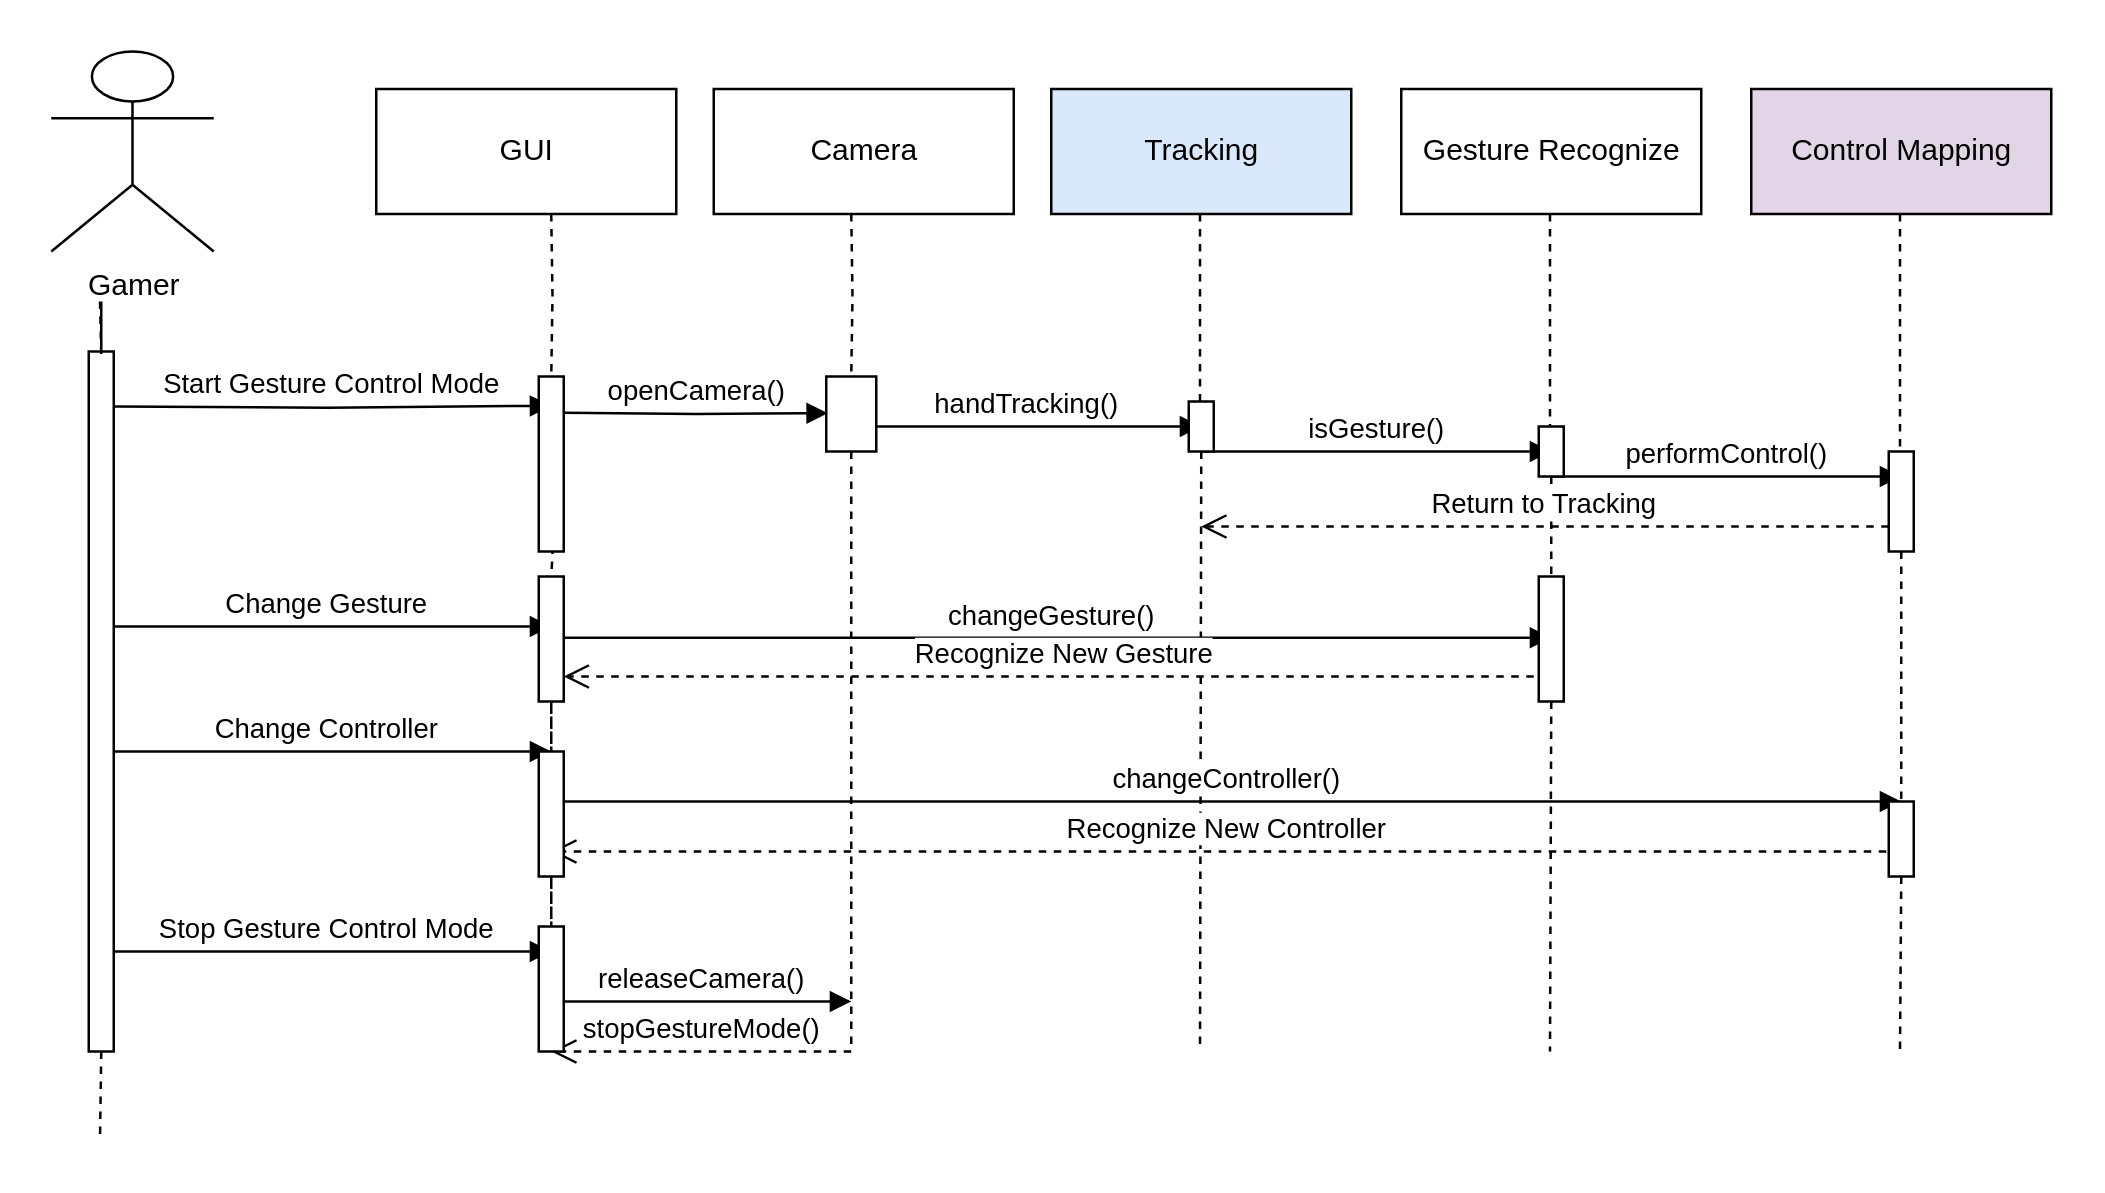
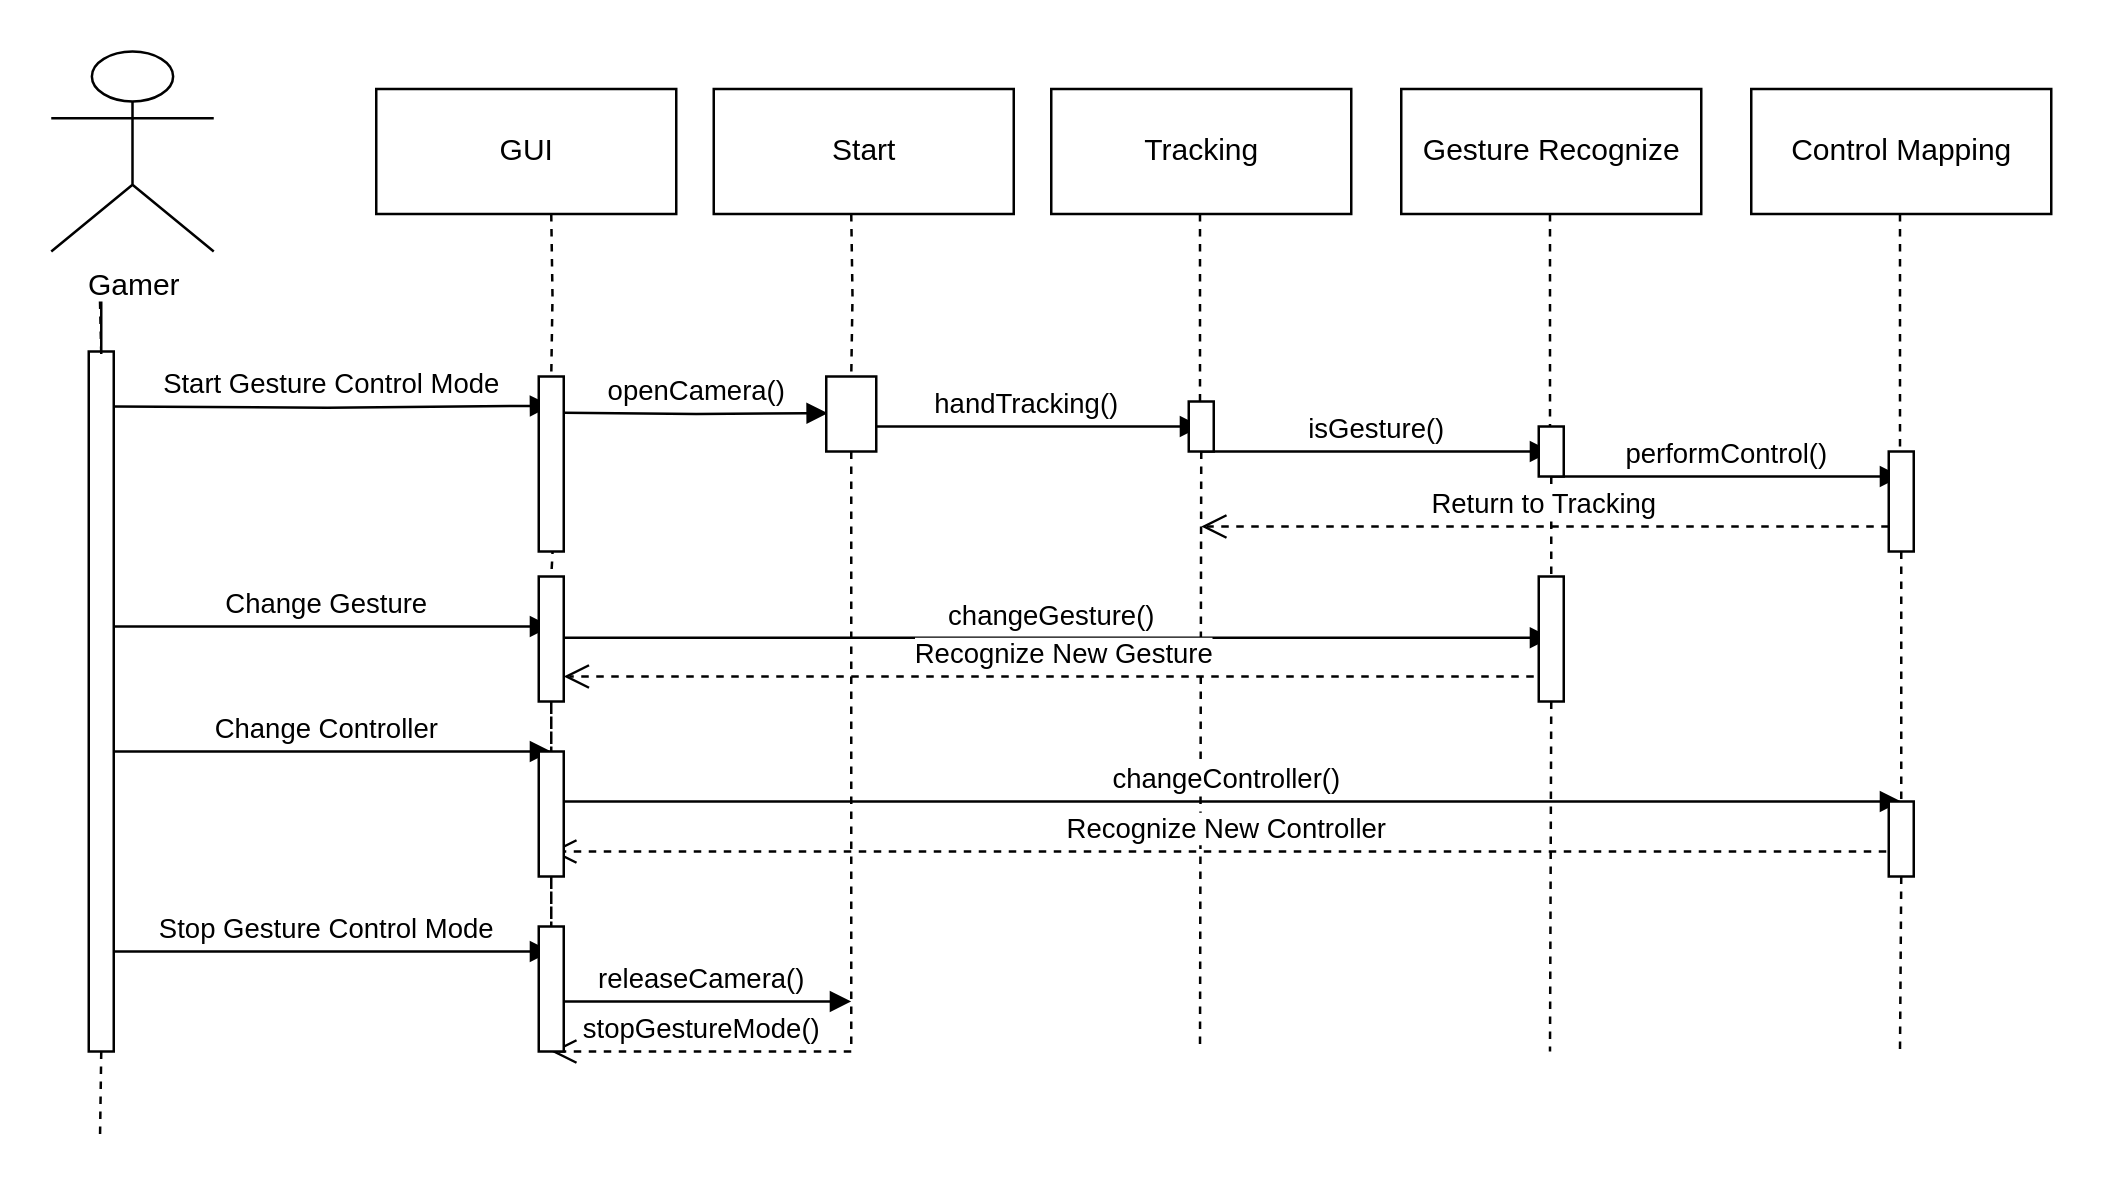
node "Camera": label "Camera" -> "Start"
node "Tracking": fillcolor #dae8fc -> #ffffff
node "Control Mapping": fillcolor #e1d5e7 -> #ffffff
